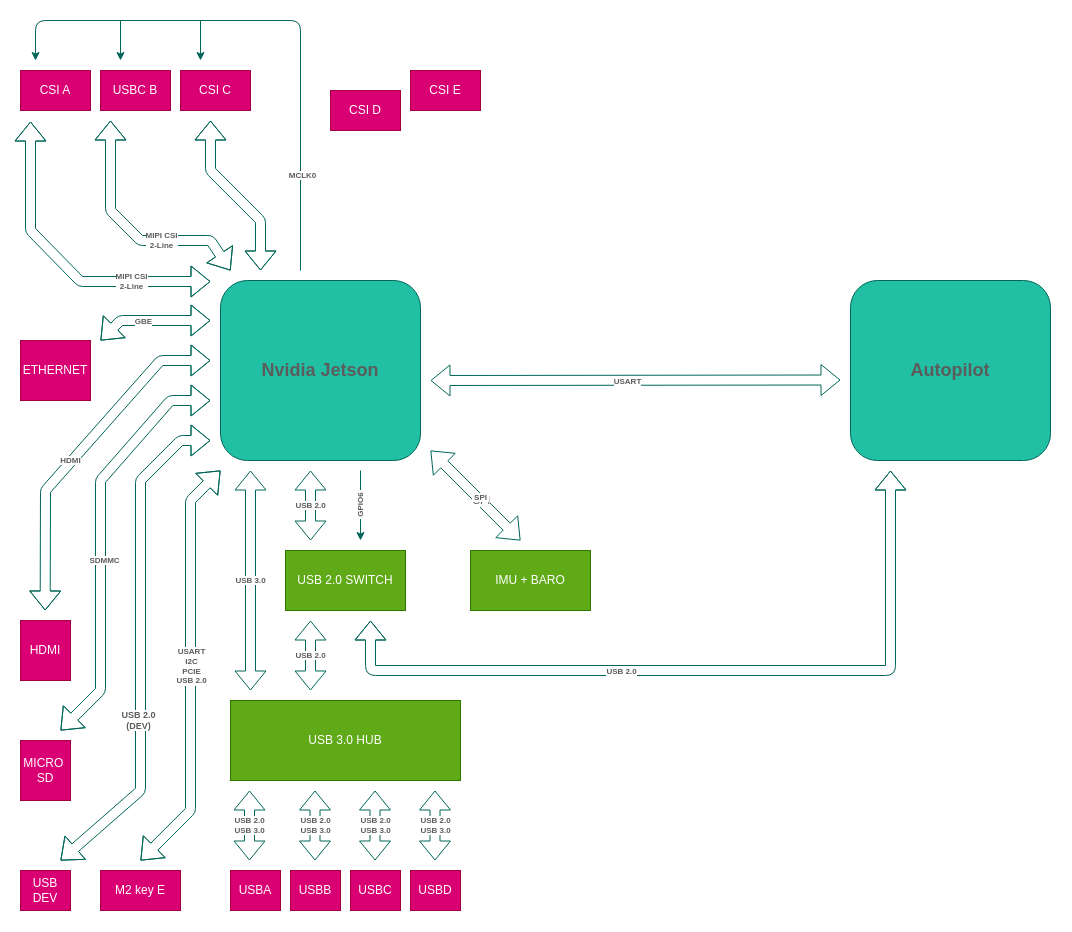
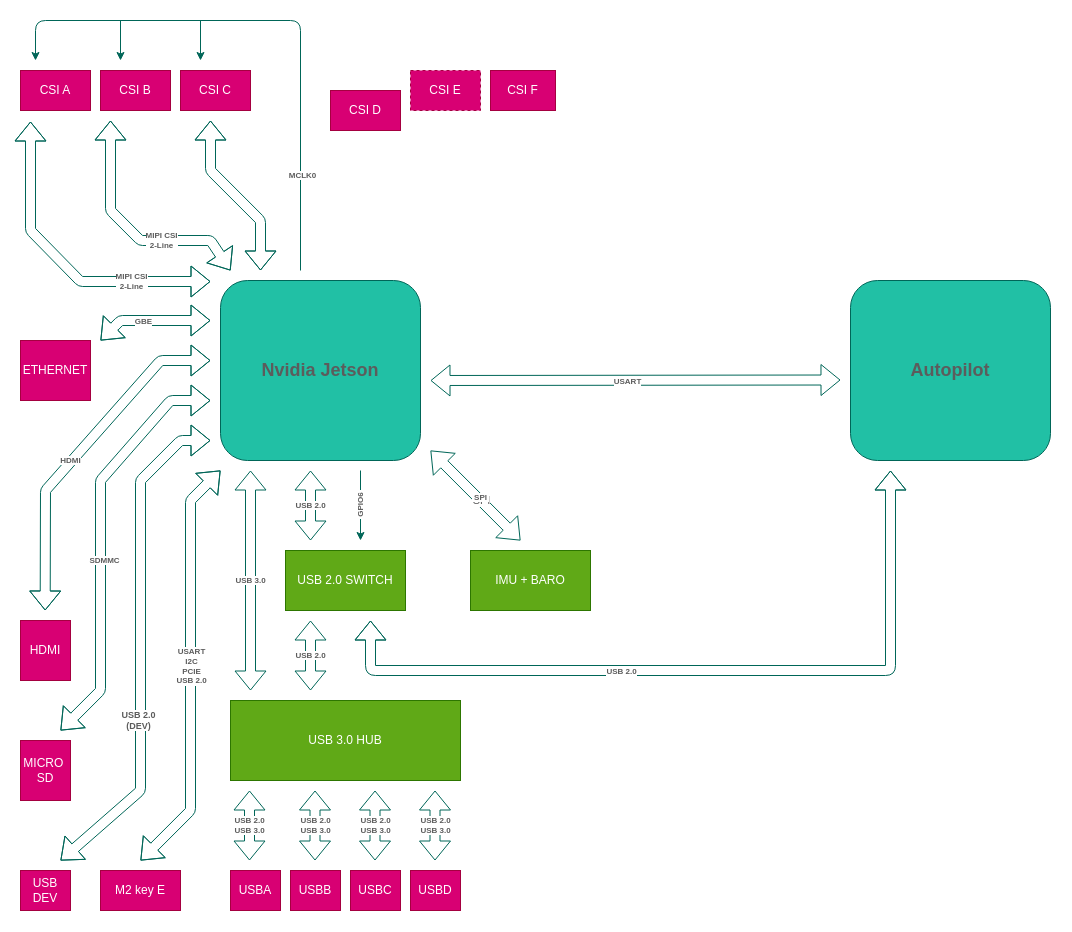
node "USBC B": label "USBC B" -> "CSI B"
node "CSI E": style solid -> dashed
node "CSI F": added
